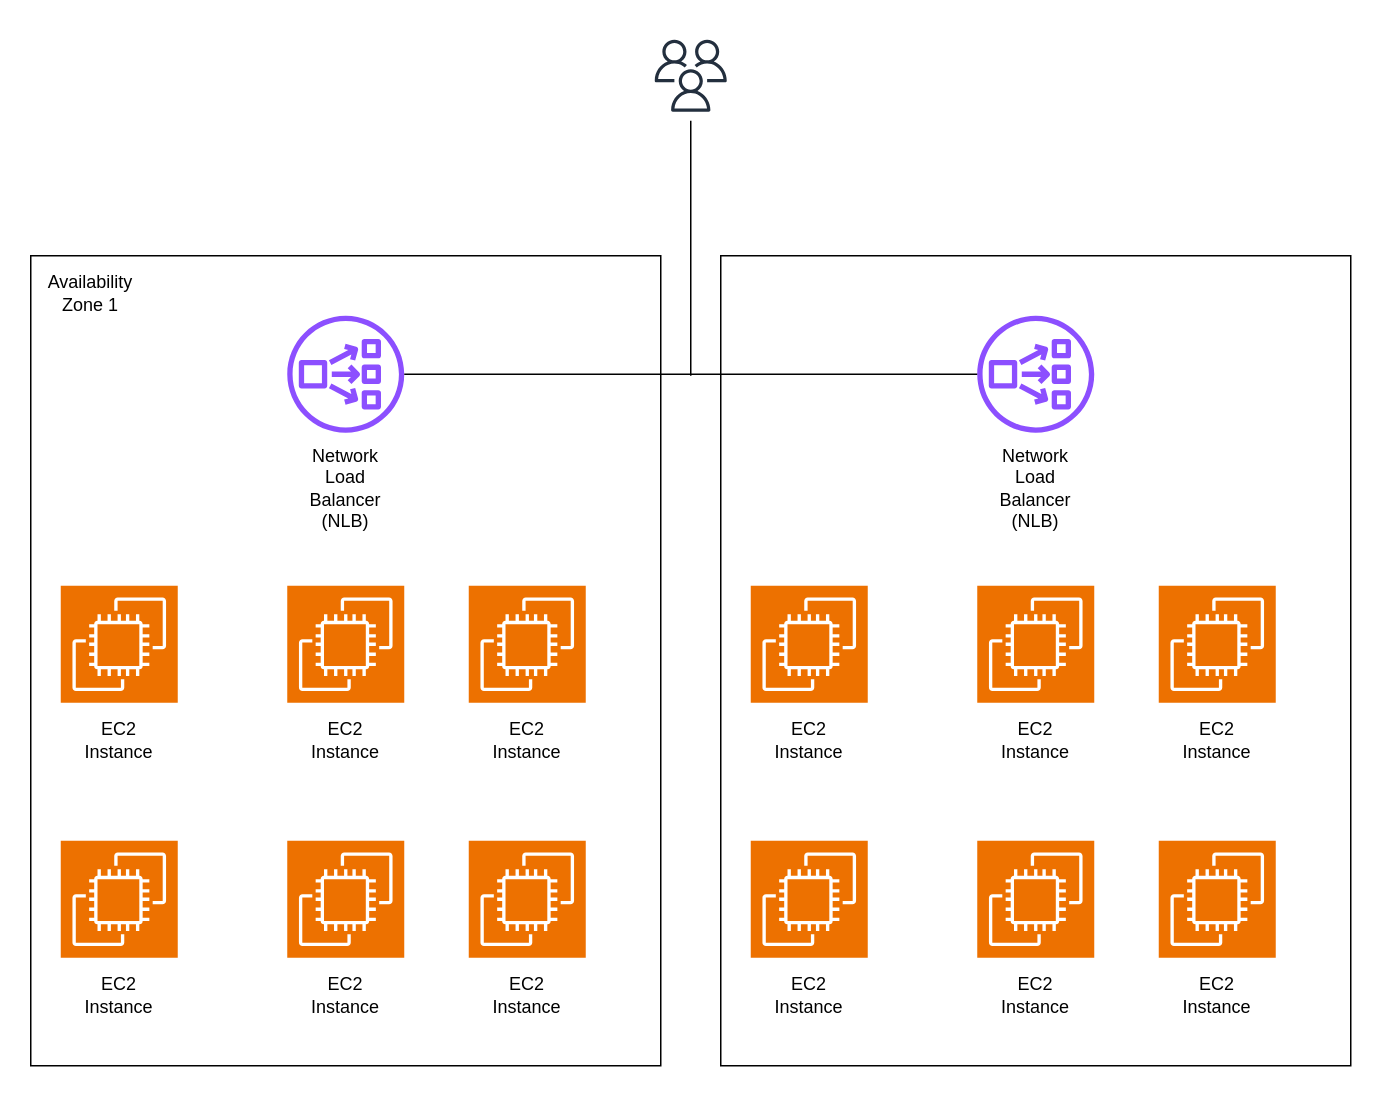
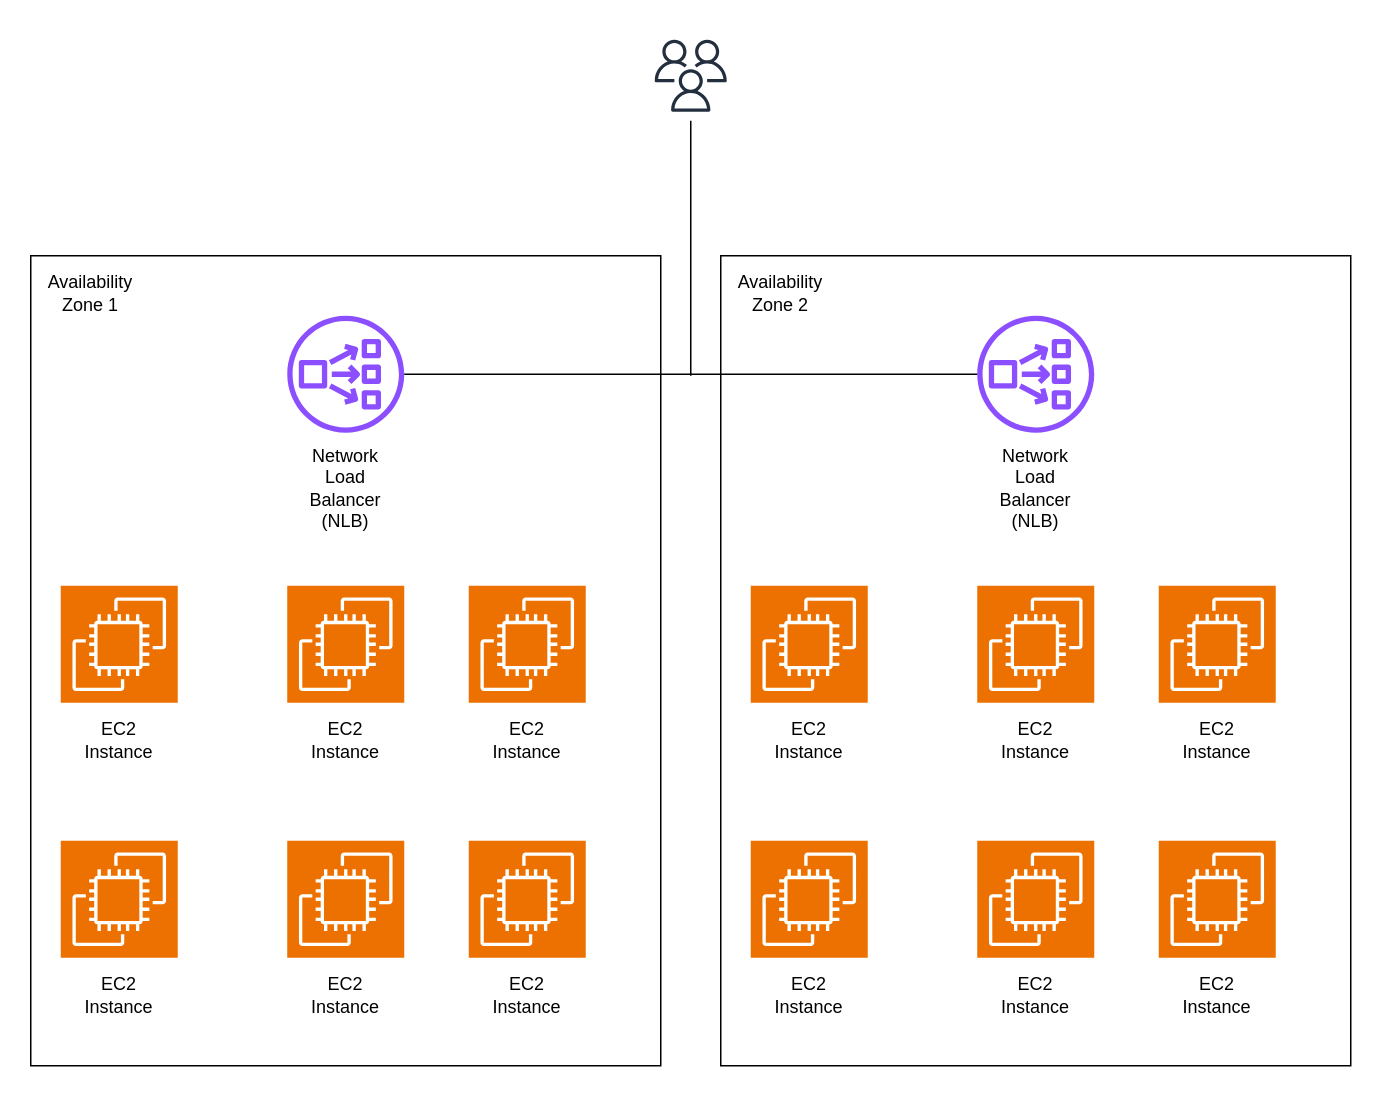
node "Availability Zone 2": added
